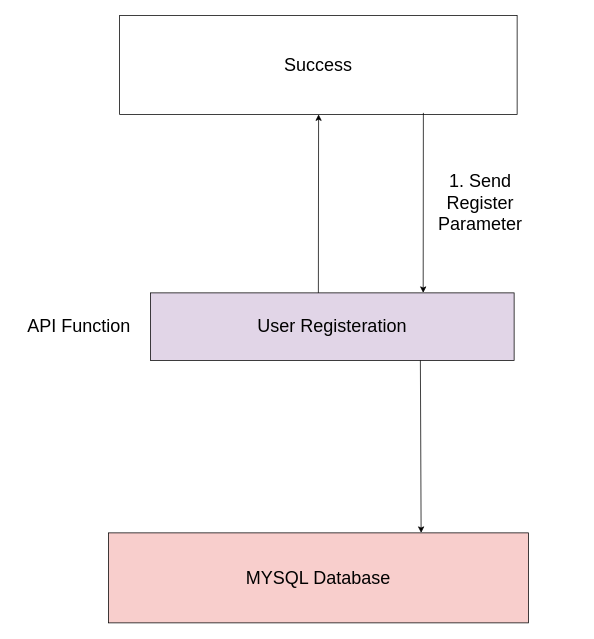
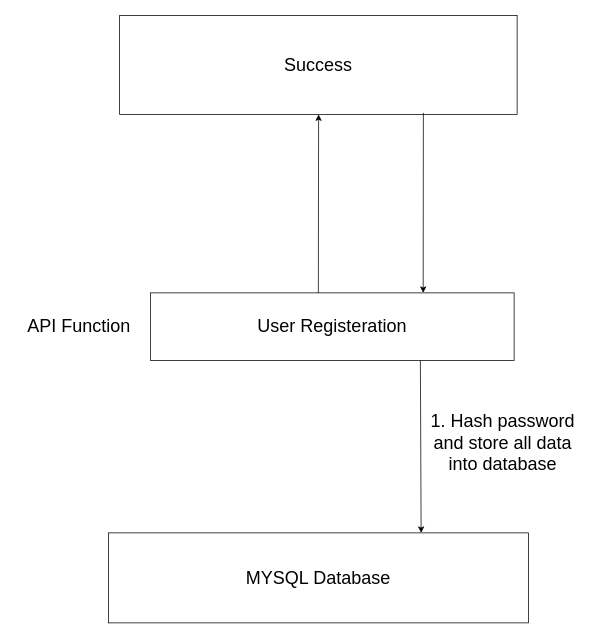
node "1. Send Register Parameter": removed
node "User Registeration": fillcolor #e1d5e7 -> #ffffff
node "1. Hash password and store all data into database": added
node "MYSQL Database": fillcolor #f8cecc -> #ffffff
